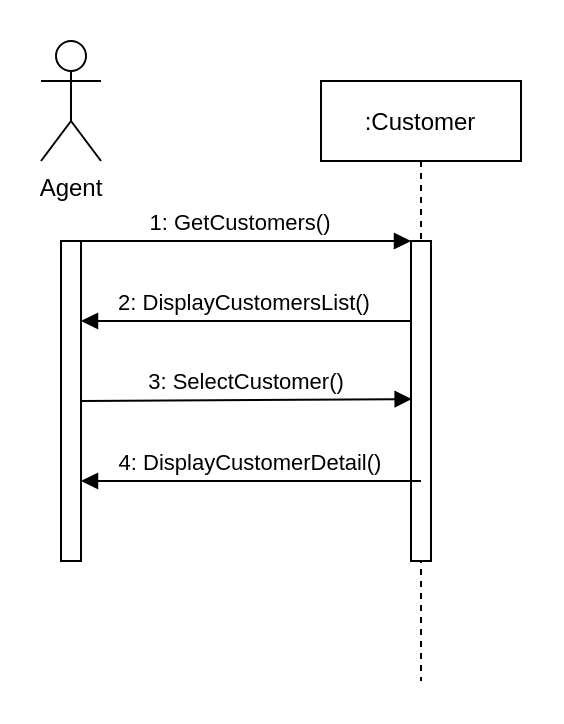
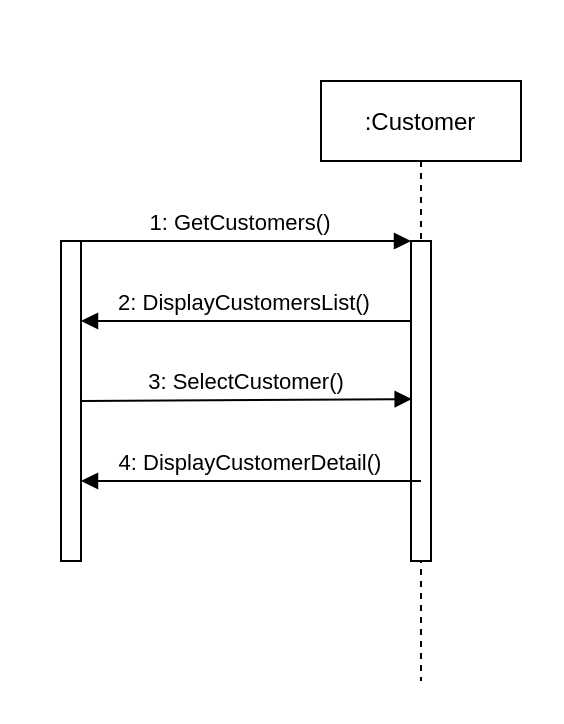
node "Agent": removed
